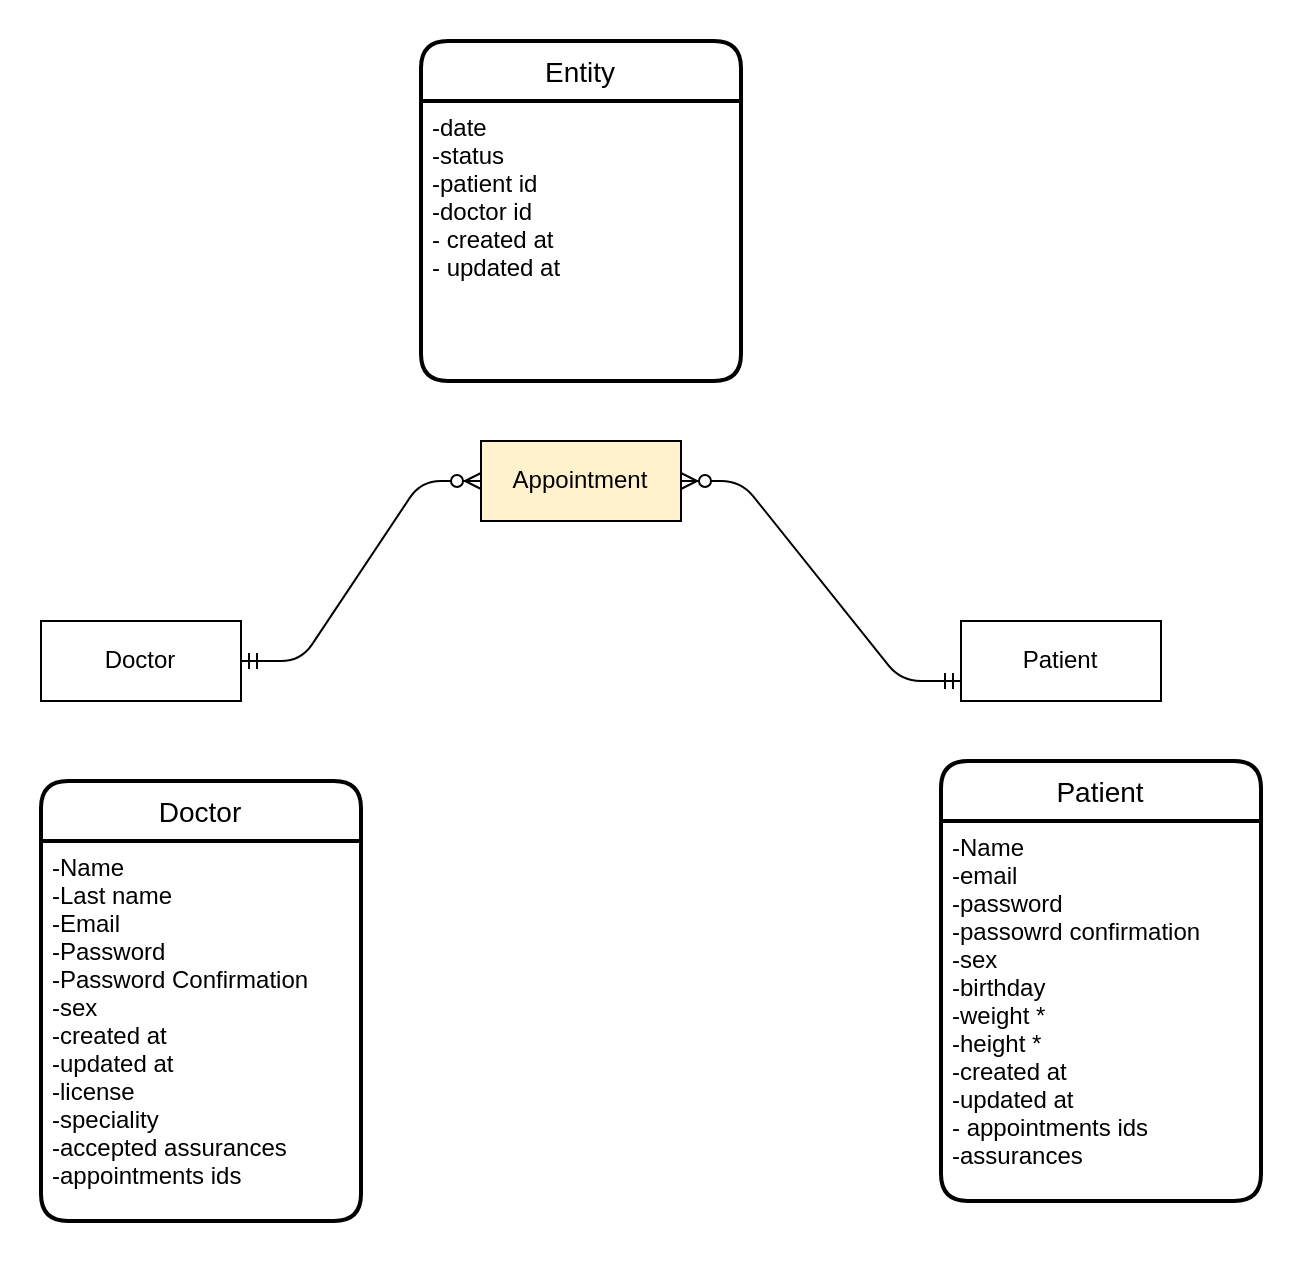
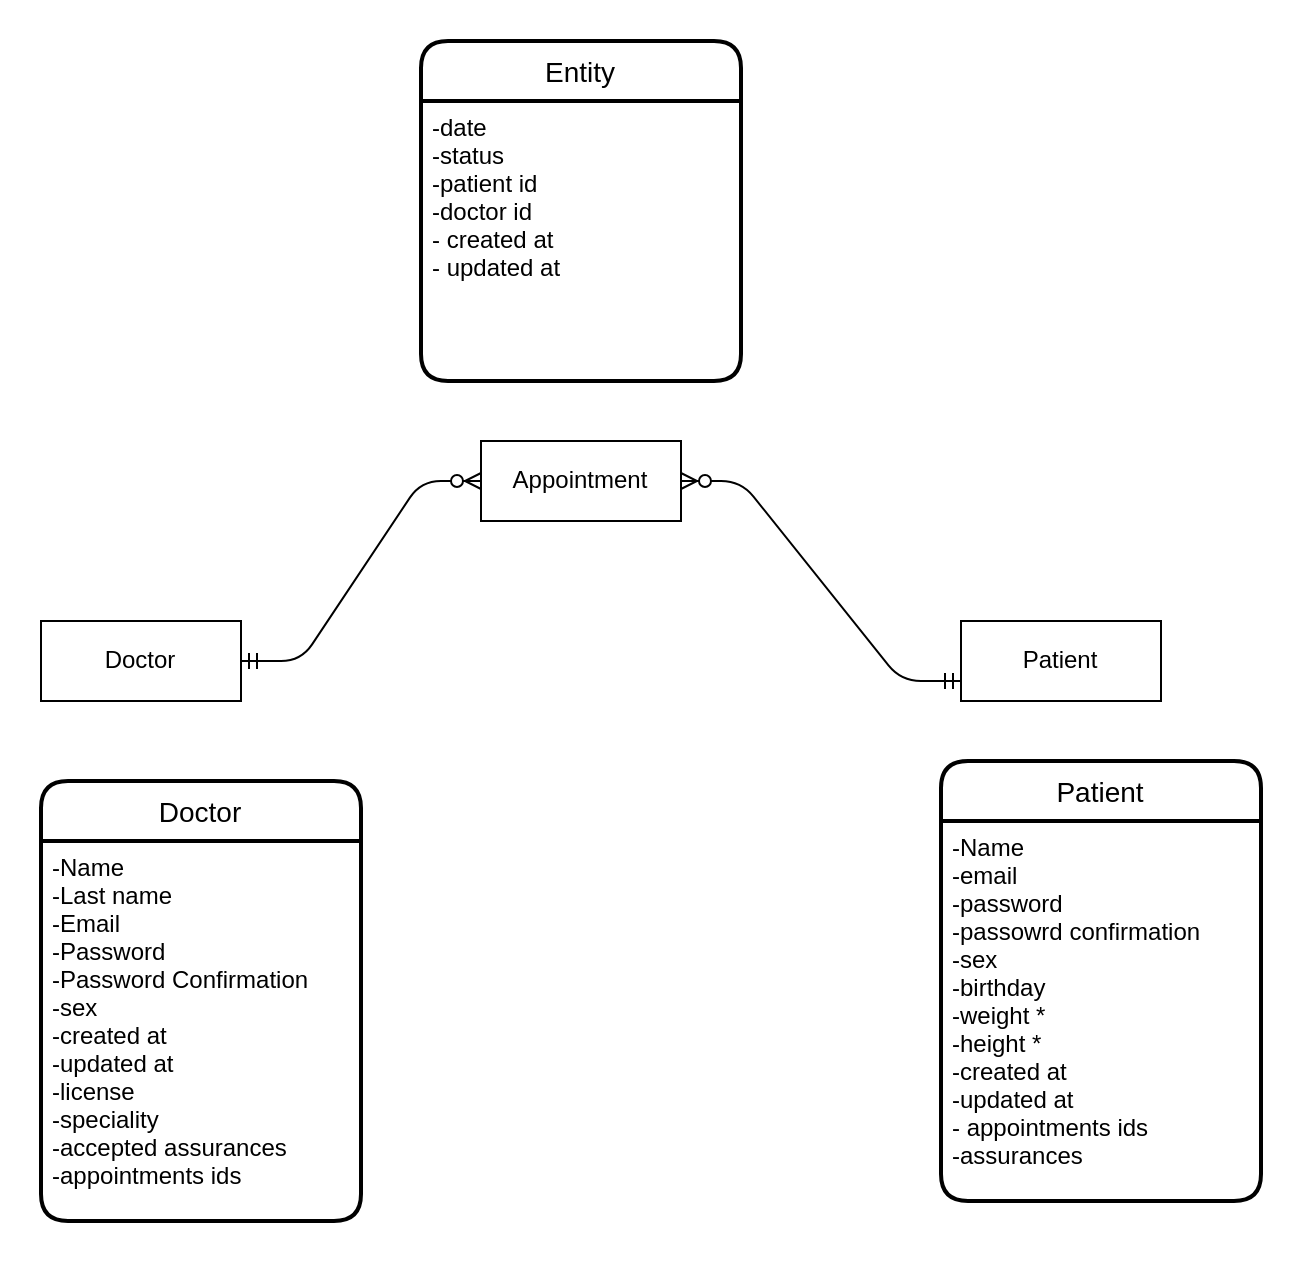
node "Appointment": fillcolor #fff2cc -> #ffffff
